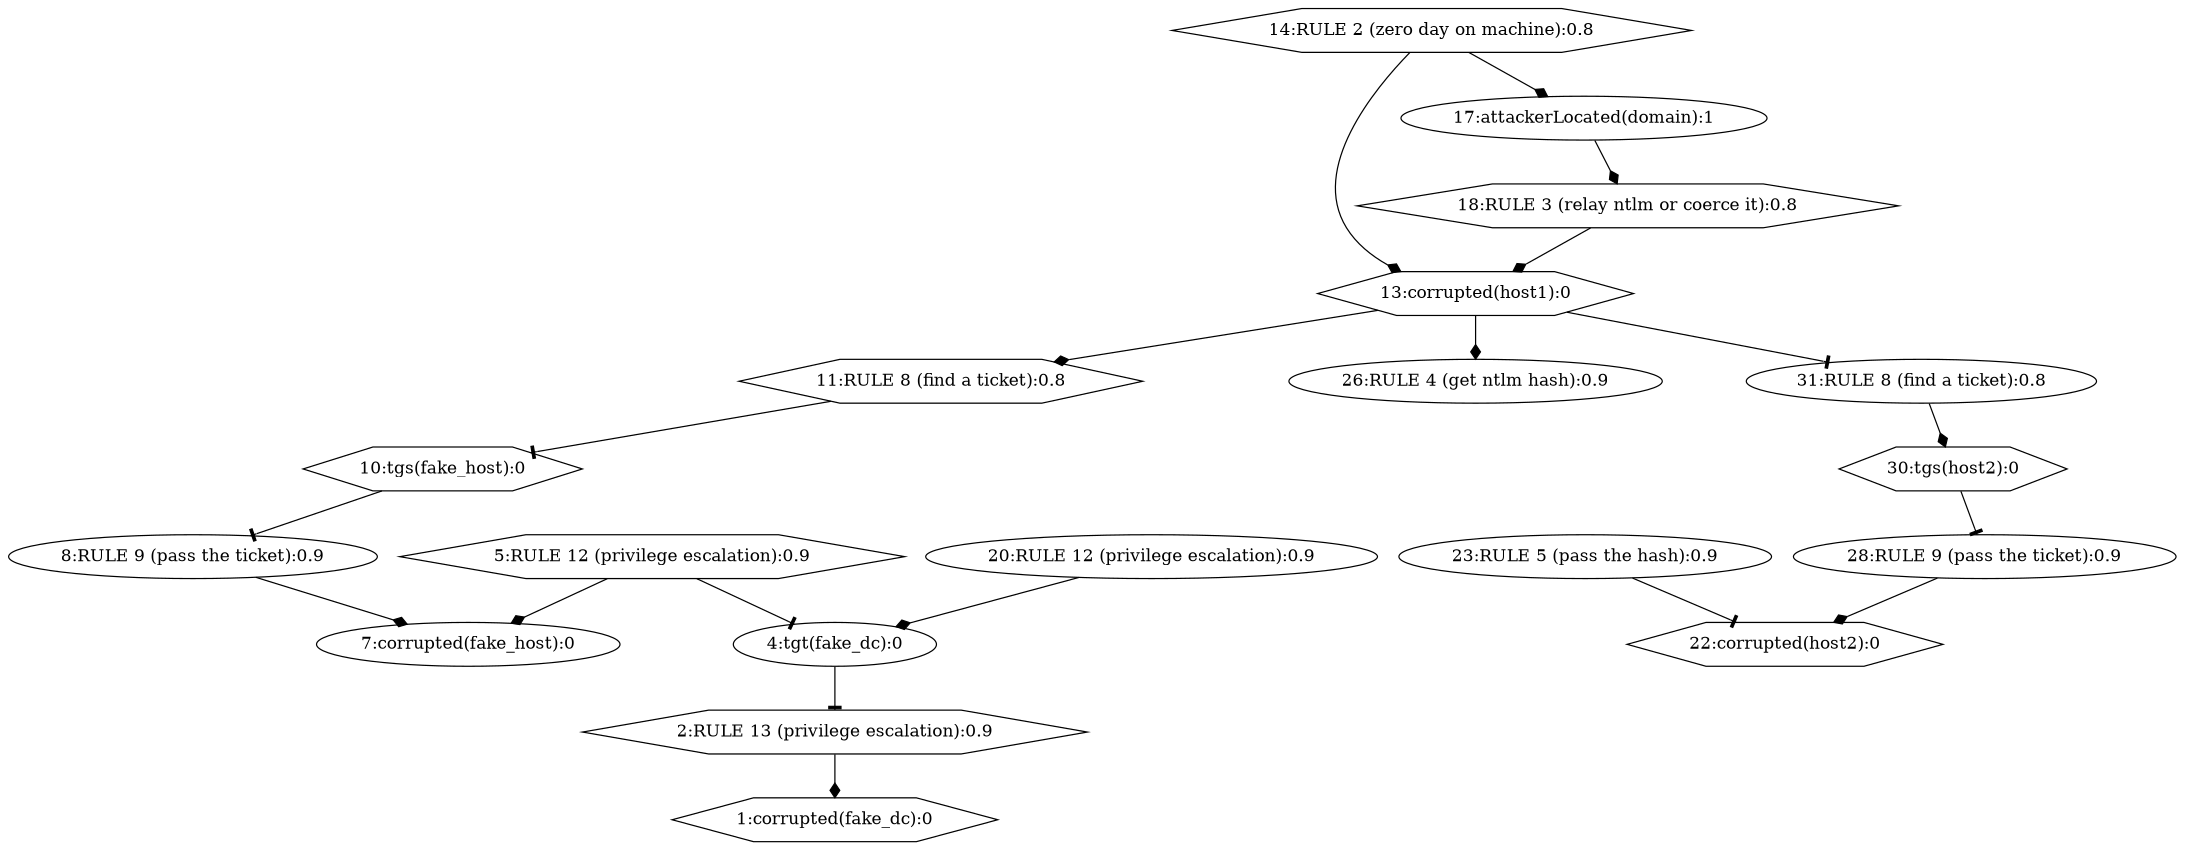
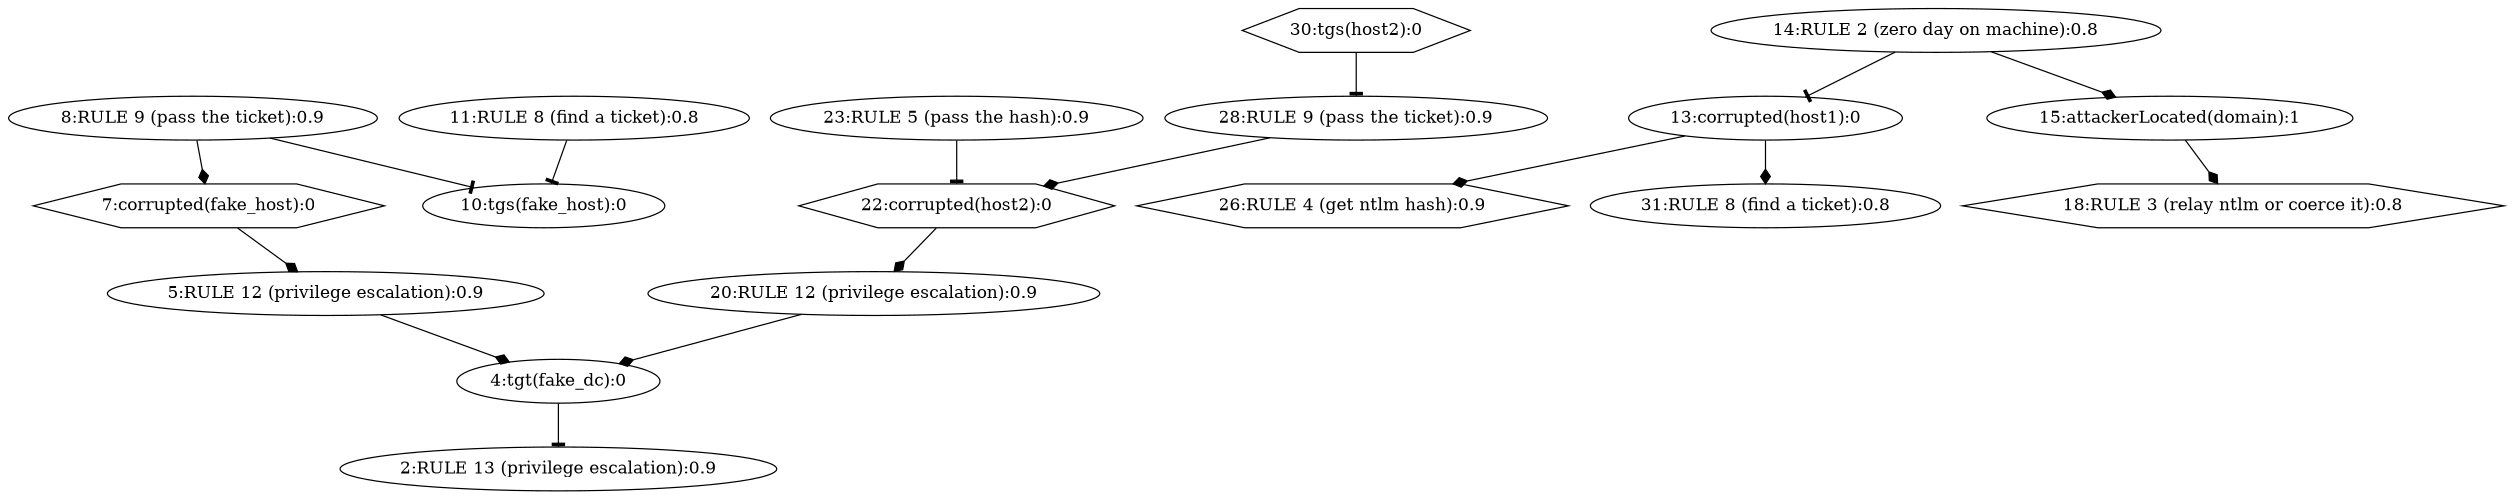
node "14:RULE 2 (zero day on machine):0.8": shape hexagon -> ellipse
node "17:attackerLocated(domain):1": label "17:attackerLocated(domain):1" -> "15:attackerLocated(domain):1"
edge "14:RULE 2 (zero day on machine):0.8" -> "13:corrupted(host1):0": arrowhead diamond -> tee
edge "22:corrupted(host2):0" -> "20:RULE 12 (privilege escalation):0.9": added
edge "18:RULE 3 (relay ntlm or coerce it):0.8" -> "13:corrupted(host1):0": removed
node "13:corrupted(host1):0": shape hexagon -> ellipse
edge "13:corrupted(host1):0" -> "11:RULE 8 (find a ticket):0.8": removed
edge "13:corrupted(host1):0" -> "31:RULE 8 (find a ticket):0.8": arrowhead tee -> diamond
node "11:RULE 8 (find a ticket):0.8": shape hexagon -> ellipse
node "26:RULE 4 (get ntlm hash):0.9": shape ellipse -> hexagon
edge "31:RULE 8 (find a ticket):0.8" -> "30:tgs(host2):0": removed
node "10:tgs(fake_host):0": shape hexagon -> ellipse
edge "10:tgs(fake_host):0" -> "8:RULE 9 (pass the ticket):0.9": reversed
node "5:RULE 12 (privilege escalation):0.9": shape hexagon -> ellipse
edge "5:RULE 12 (privilege escalation):0.9" -> "7:corrupted(fake_host):0": reversed
edge "5:RULE 12 (privilege escalation):0.9" -> "4:tgt(fake_dc):0": arrowhead tee -> diamond
node "7:corrupted(fake_host):0": shape ellipse -> hexagon
node "2:RULE 13 (privilege escalation):0.9": shape hexagon -> ellipse
node "1:corrupted(fake_dc):0": removed
